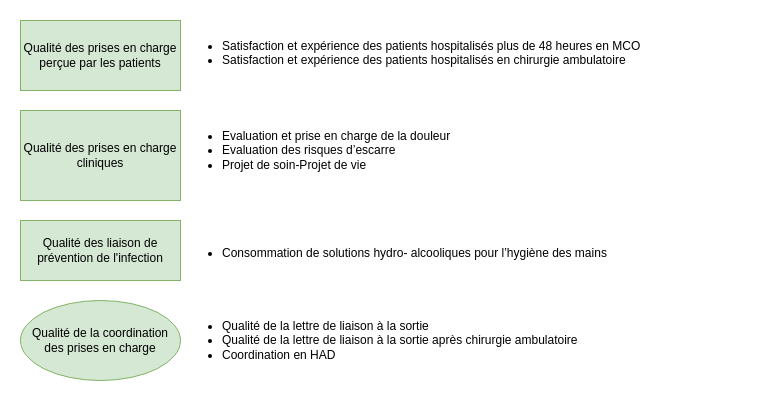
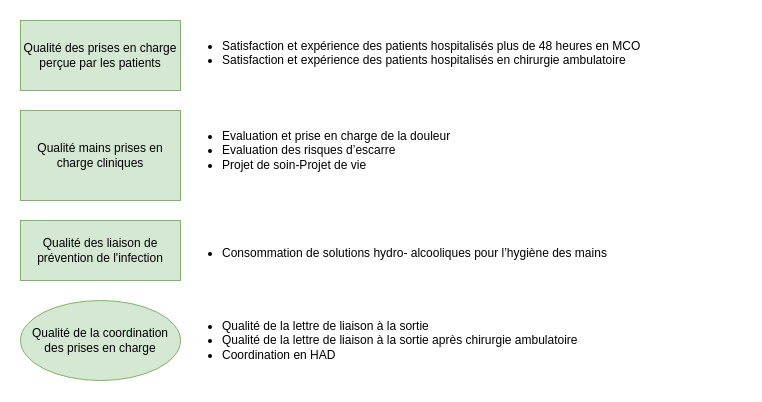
node "Qualité des prises en charge cliniques": label "Qualité des prises en charge cliniques" -> "Qualité mains prises en charge cliniques"
